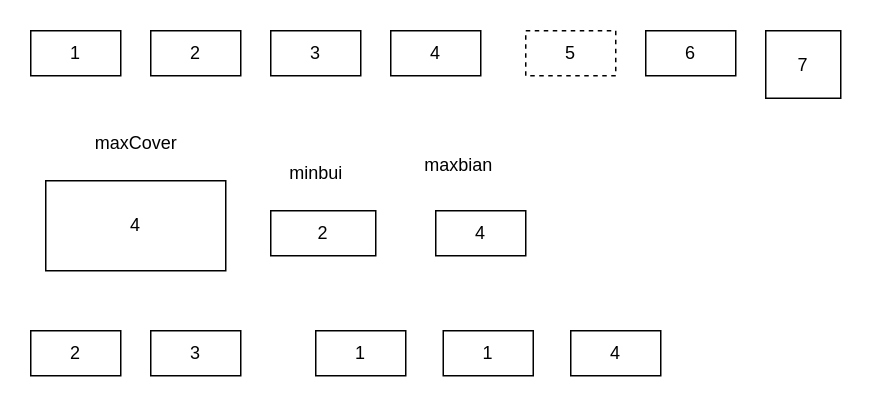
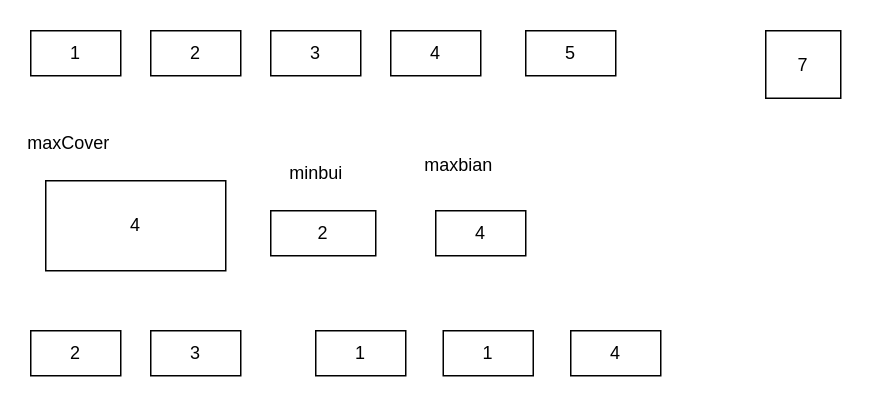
node "5": style dashed -> solid
node "6": removed
node "maxCover": moved (136, 143) -> (68, 143)
